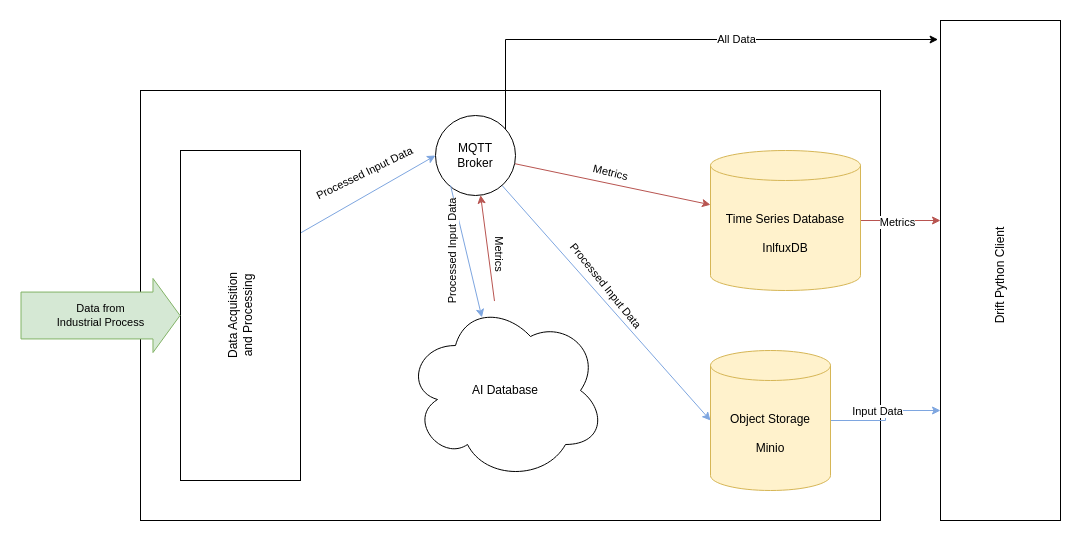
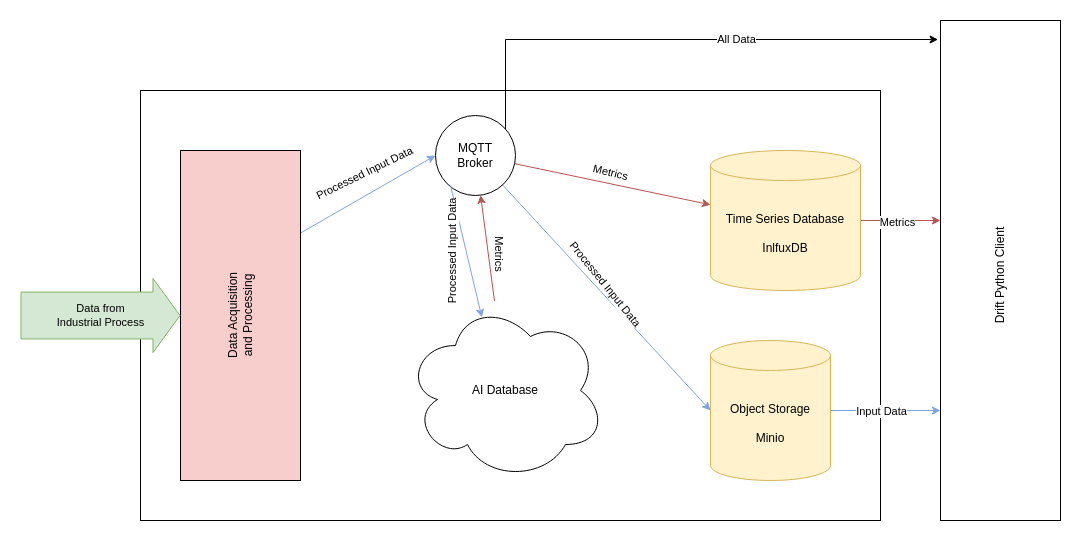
node "Data Acquisition and Processing": fillcolor #ffffff -> #f8cecc
node "Object Storage Minio": moved (771, 421) -> (771, 411)
